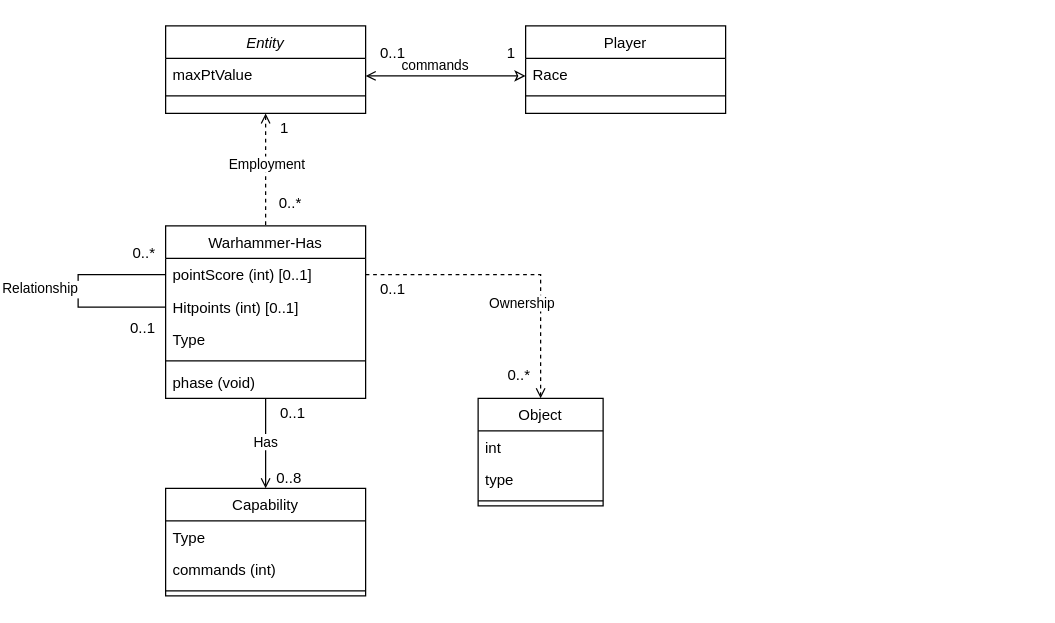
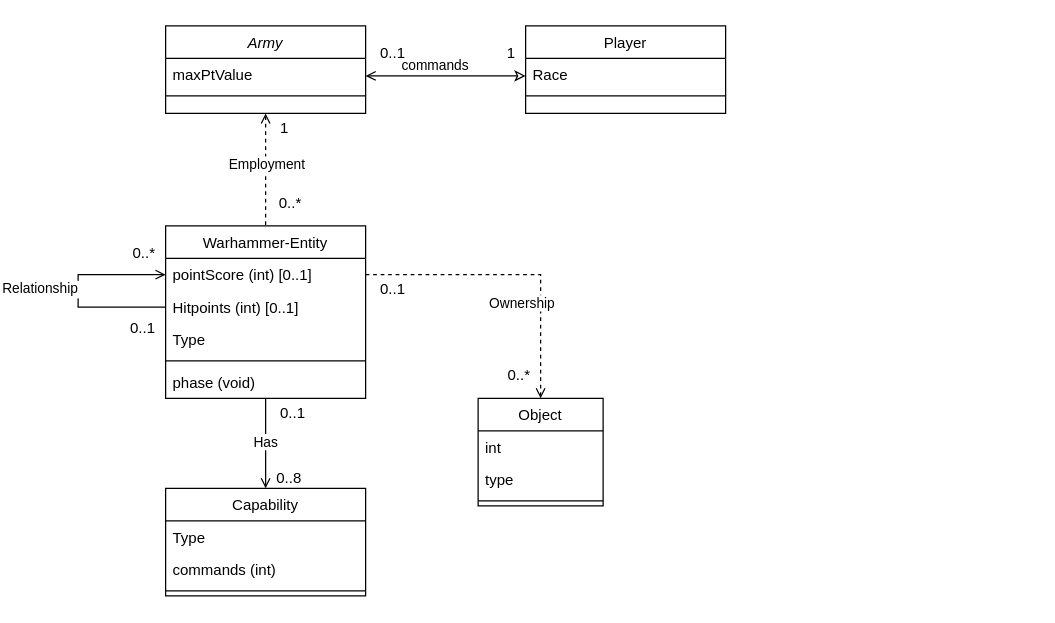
node "Entity": label "Entity" -> "Army"
node "Warhammer-Has": label "Warhammer-Has" -> "Warhammer-Entity"
edge "pointScore (int) [0..1]" -- "Hitpoints (int) [0..1]": arrowhead none -> open
